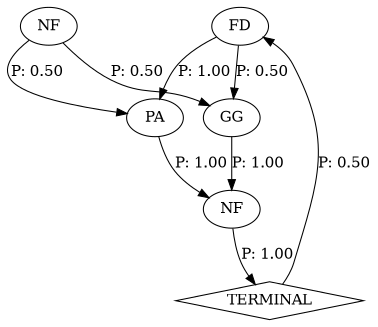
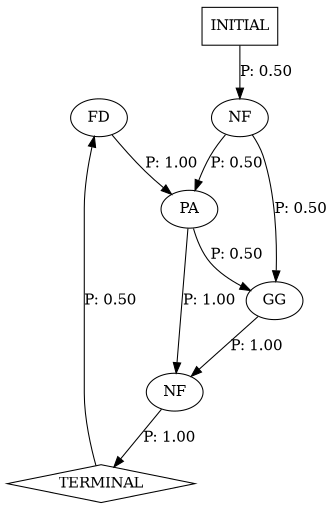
node "INITIAL": added
edge "FD" -> "GG": now "PA" -> "GG"
